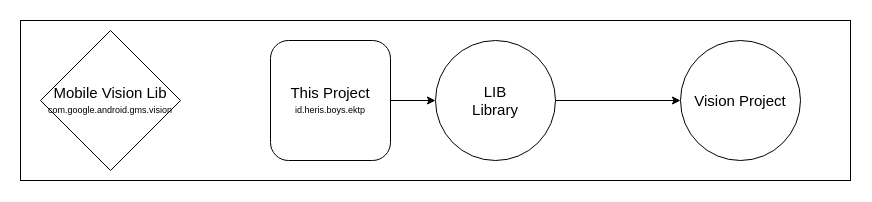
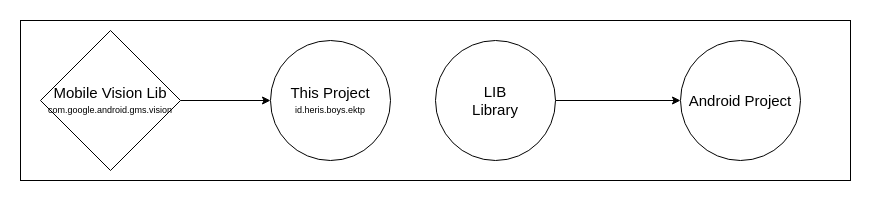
edge "Mobile Vision Lib com.google.android.gms.vision" -> "This Project id.heris.boys.ektp": added
node "This Project id.heris.boys.ektp": shape rounded rectangle -> ellipse
edge "This Project id.heris.boys.ektp" -> "LIB Library": removed
node "Vision Project": label "Vision Project" -> "Android Project"
